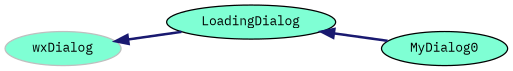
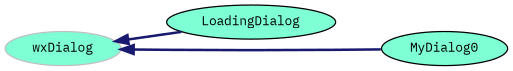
edge "MyDialog0" -> "LoadingDialog": now "MyDialog0" -> "wxDialog"
